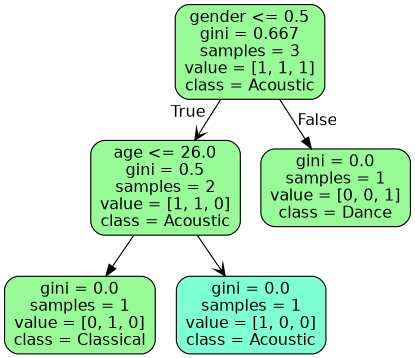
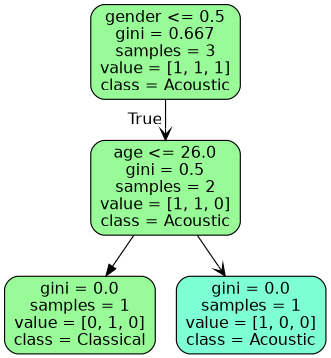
node "gini = 0.0 samples = 1 value = [0, 0, 1] class = Dance": removed
